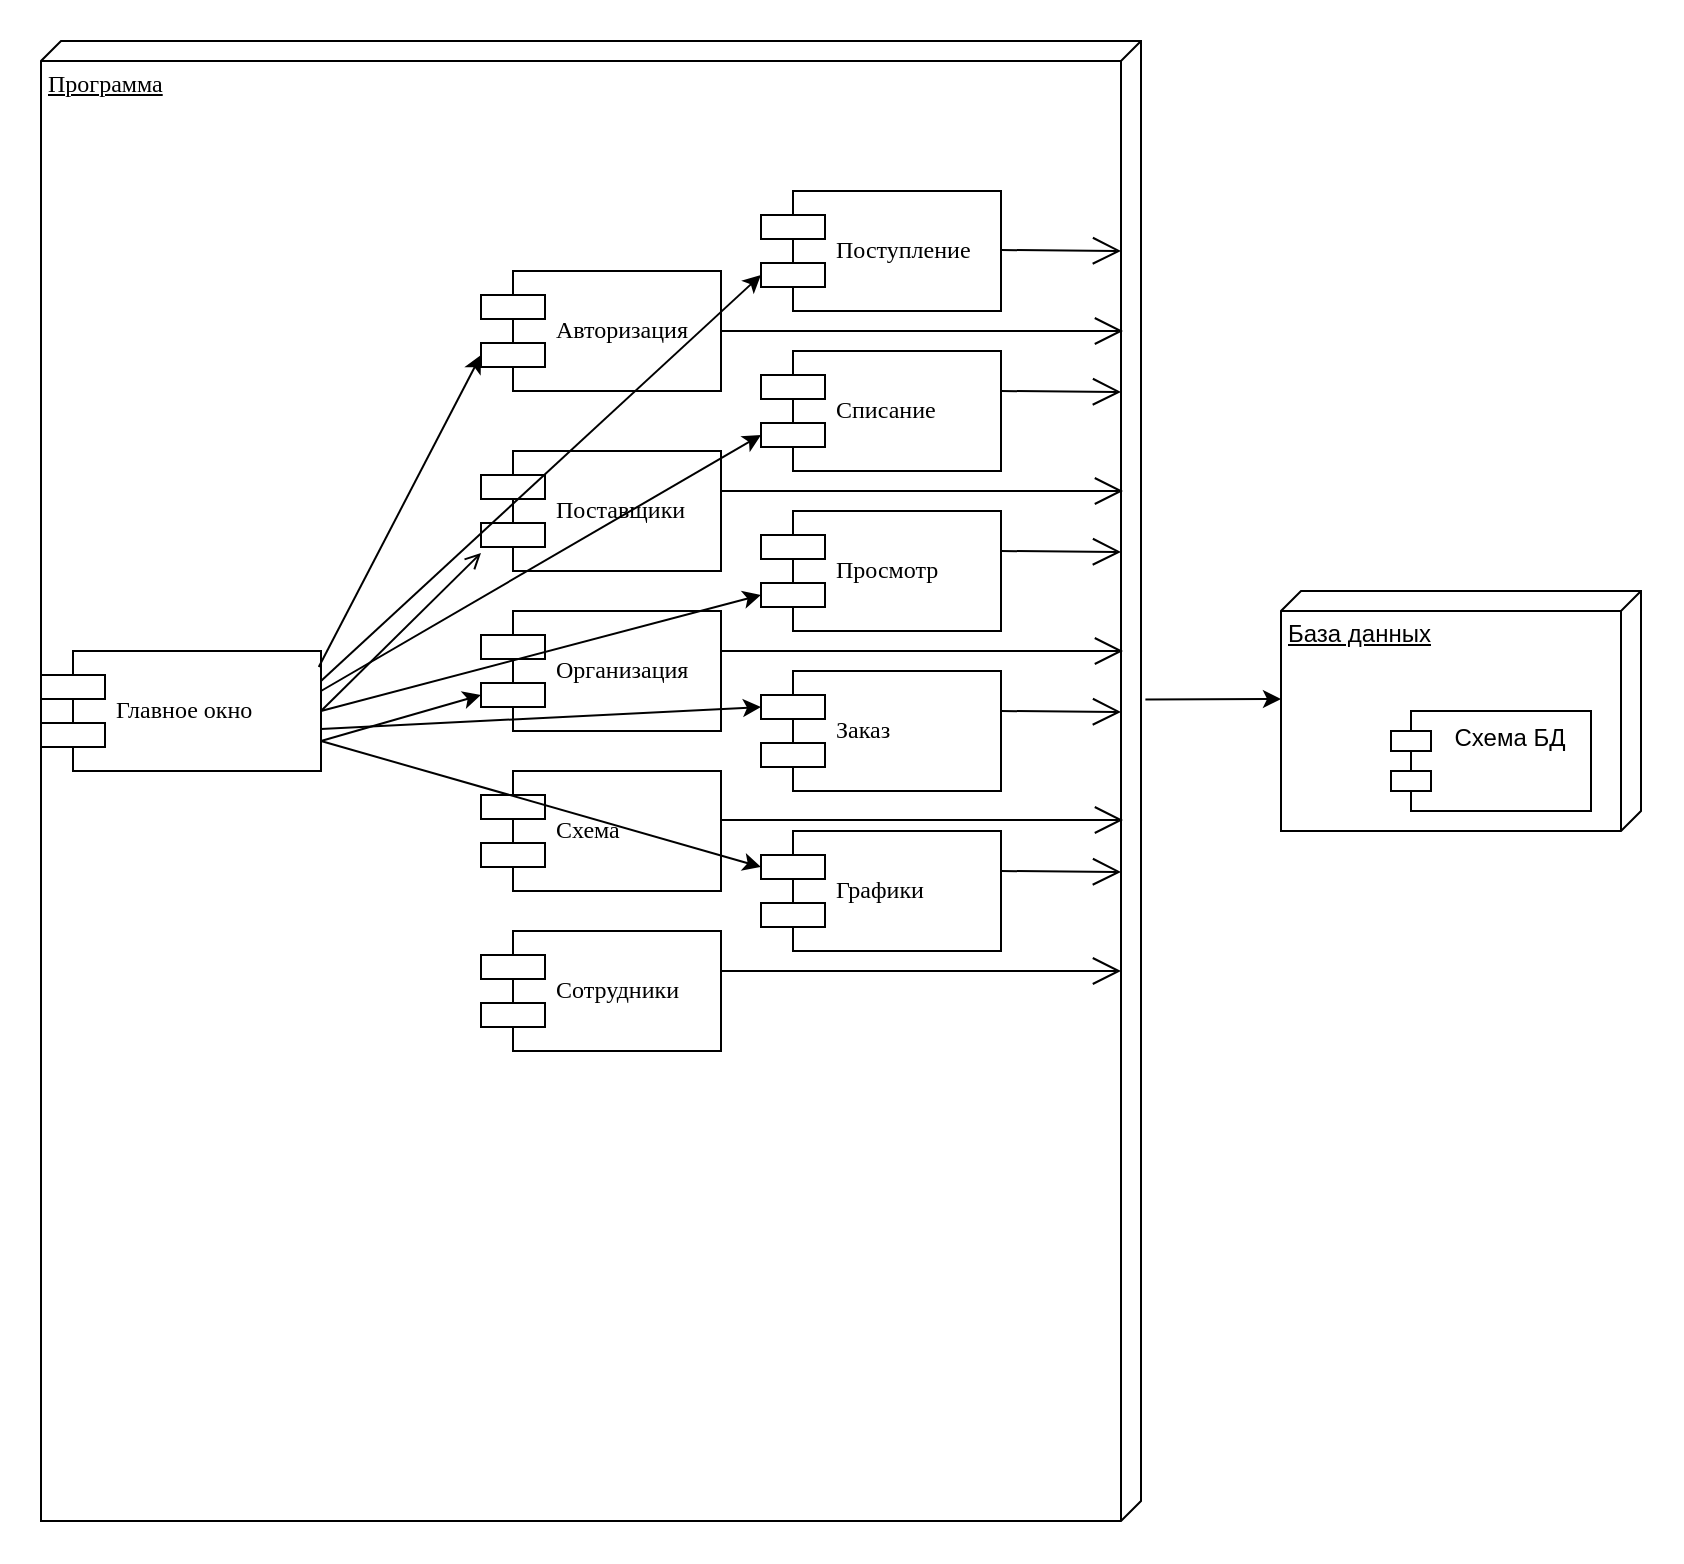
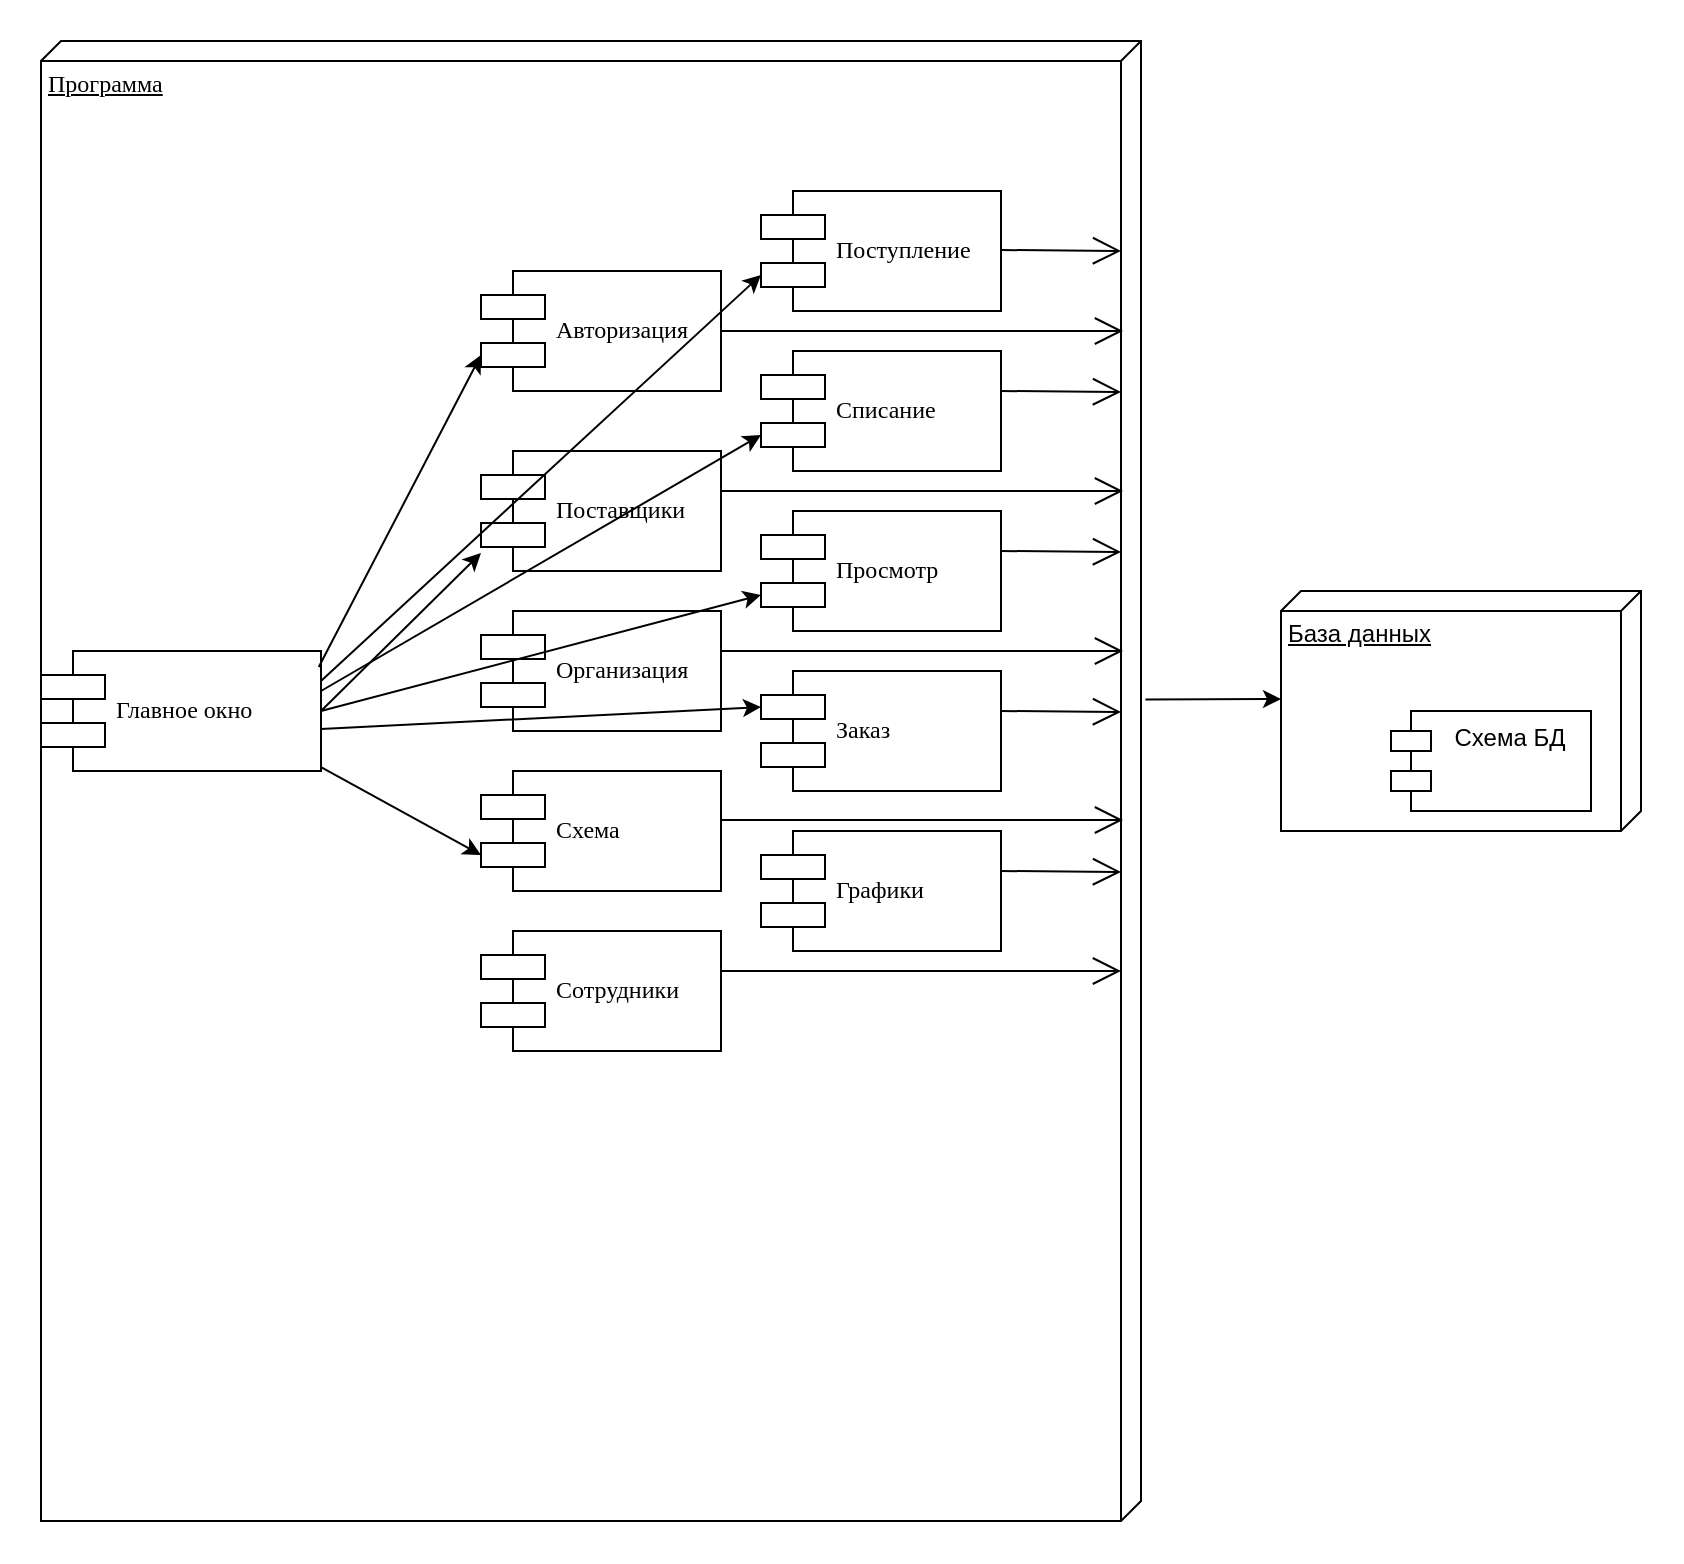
edge "Главное окно" -> "Поставщики": arrowhead open -> classic
edge "Главное окно" -> "Организация": removed
edge "Главное окно" -> "Схема": added
edge "Главное окно" -> "Графики": removed
